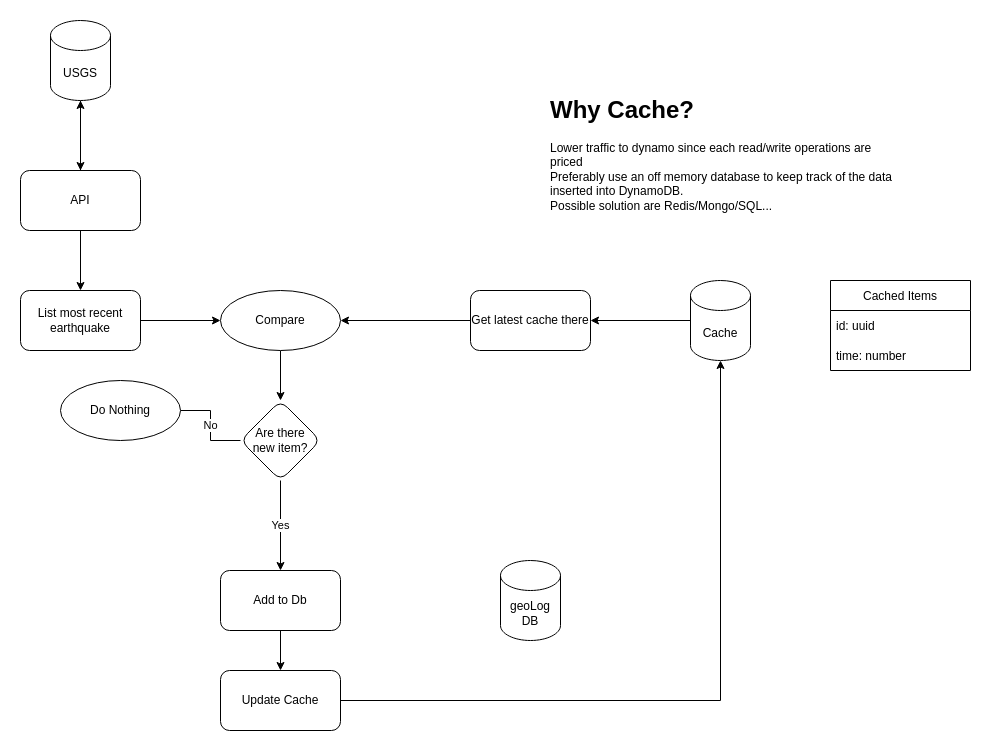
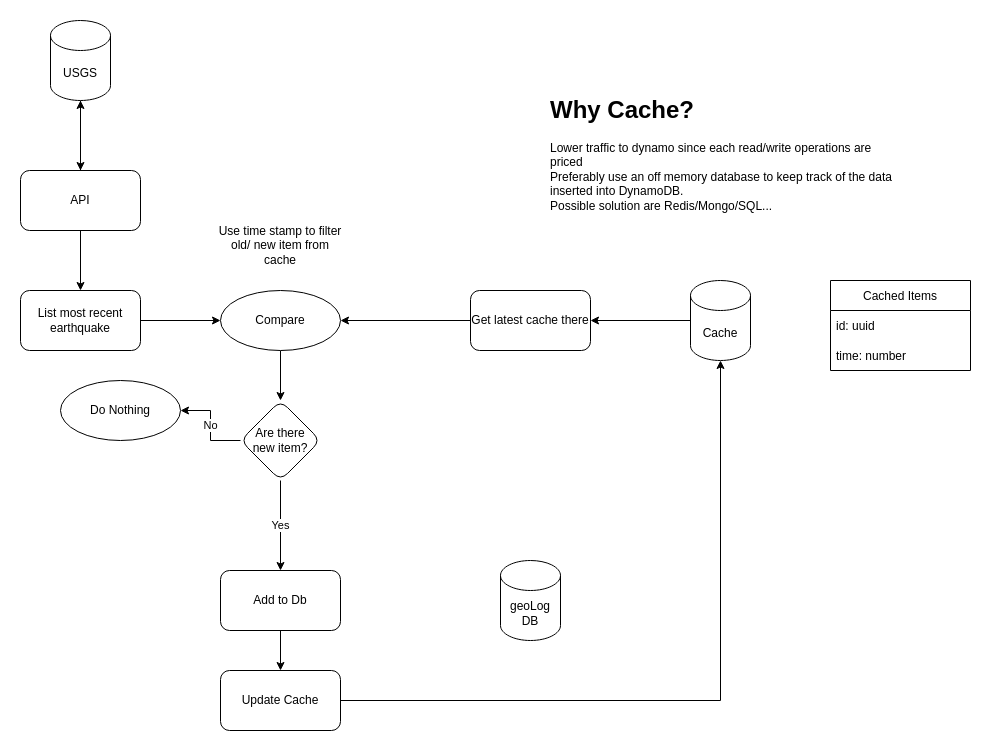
node "Use time stamp to filter old/ new item from cache": added
edge "Do Nothing" -- "Are there new item?": arrowhead none -> classic
